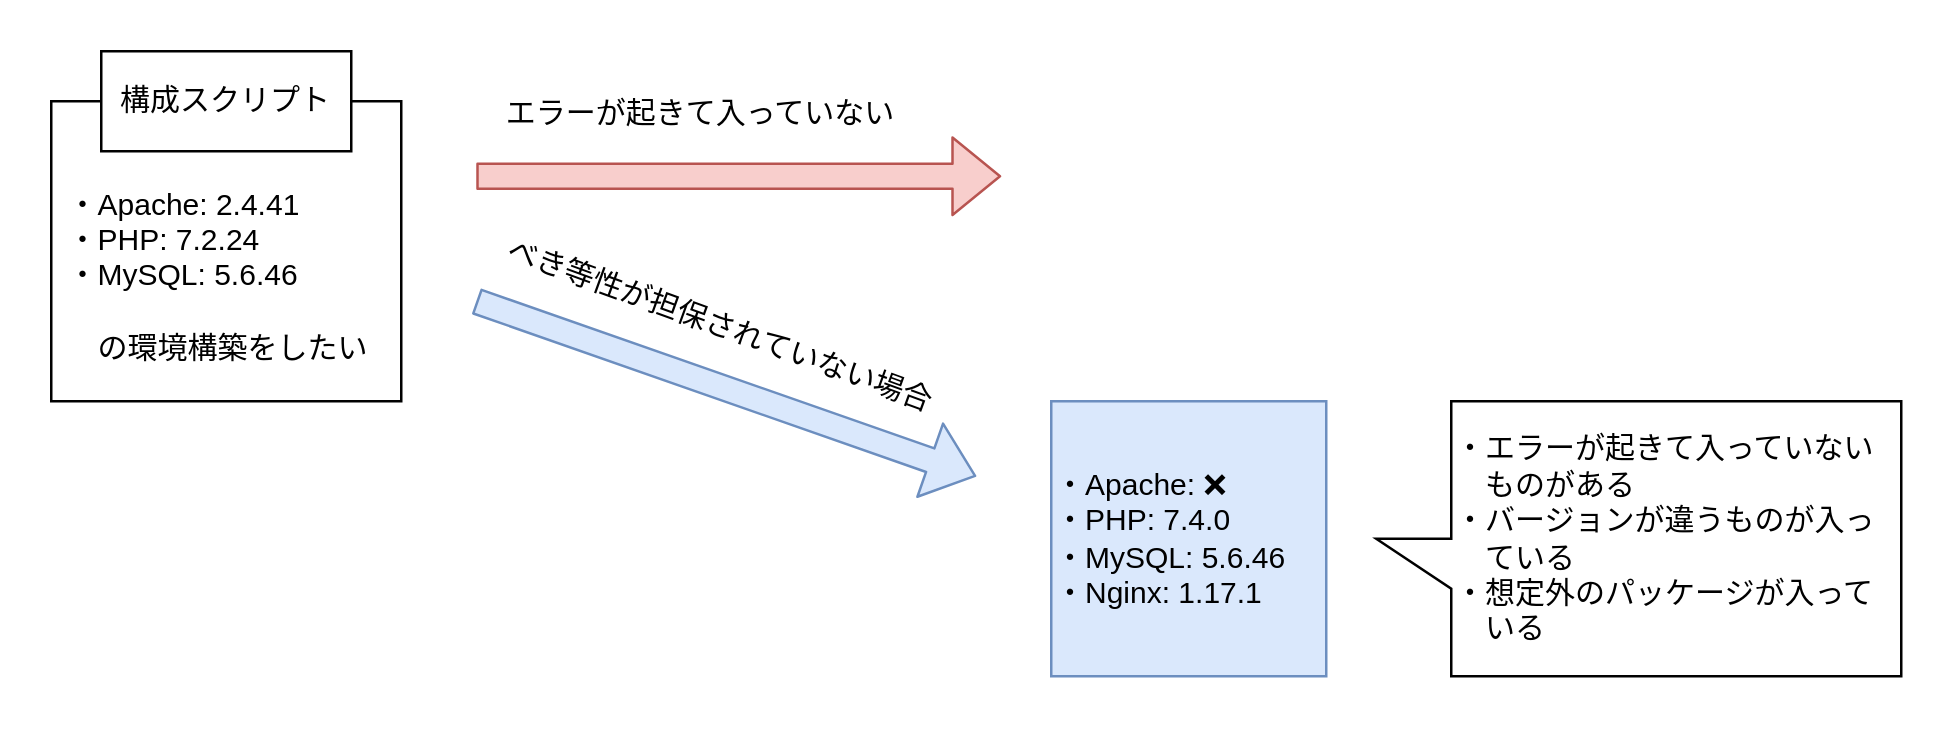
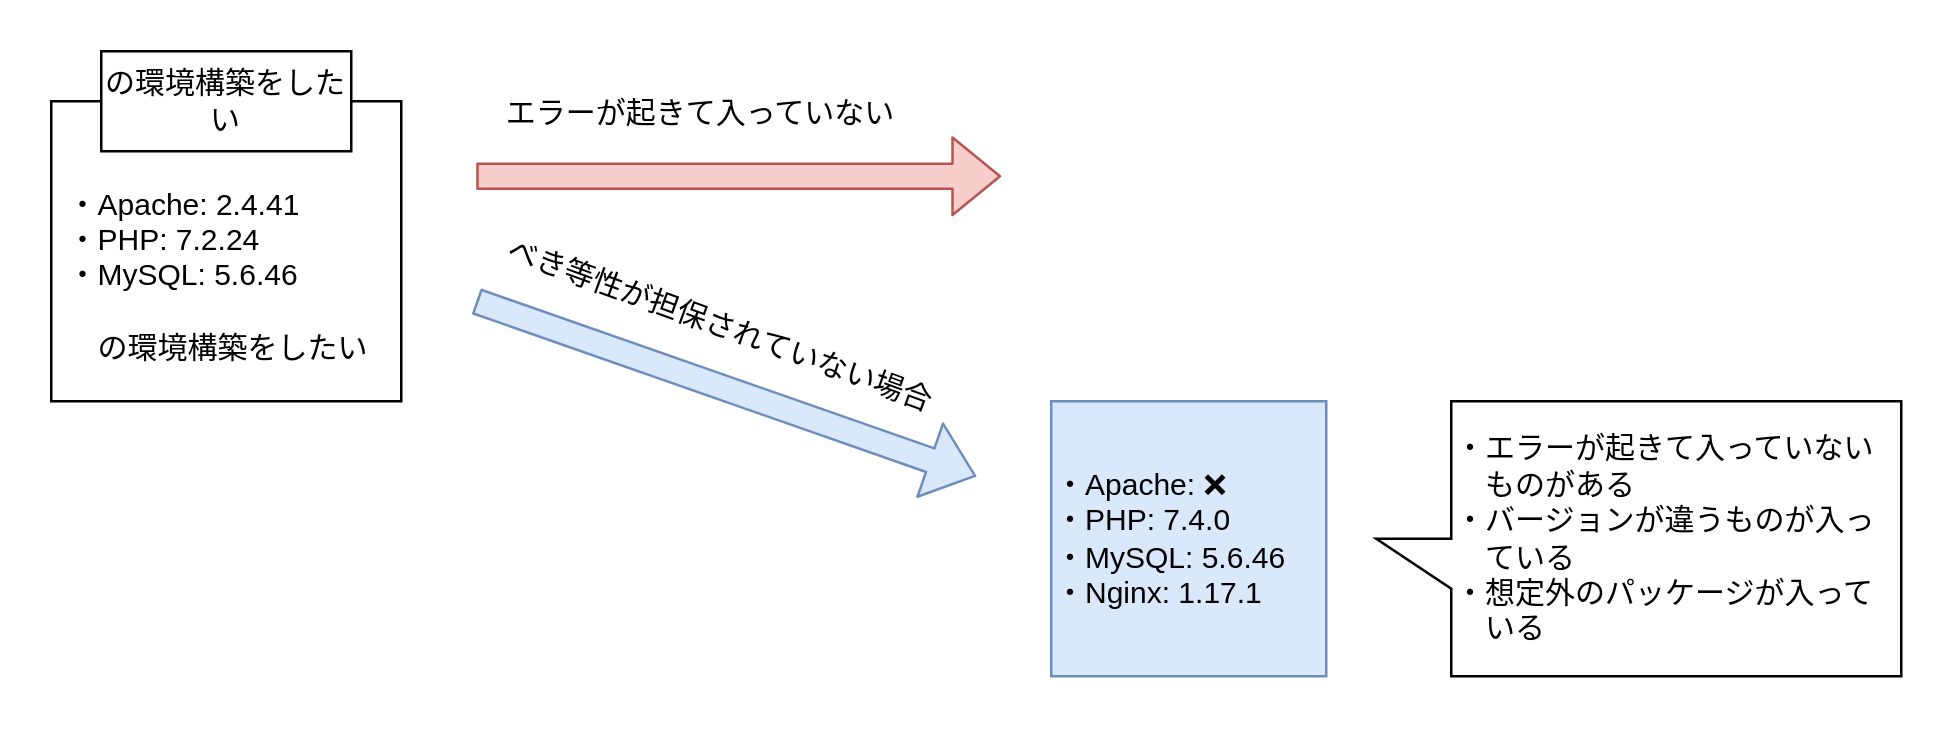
node "構成スクリプト": label "構成スクリプト" -> "の環境構築をしたい"
